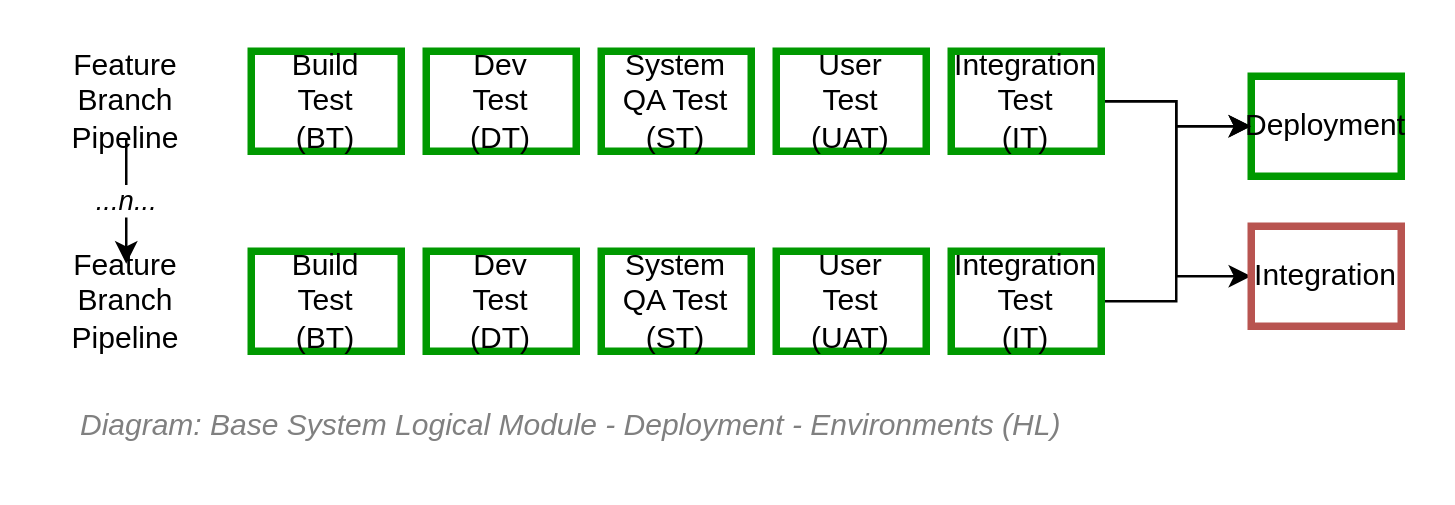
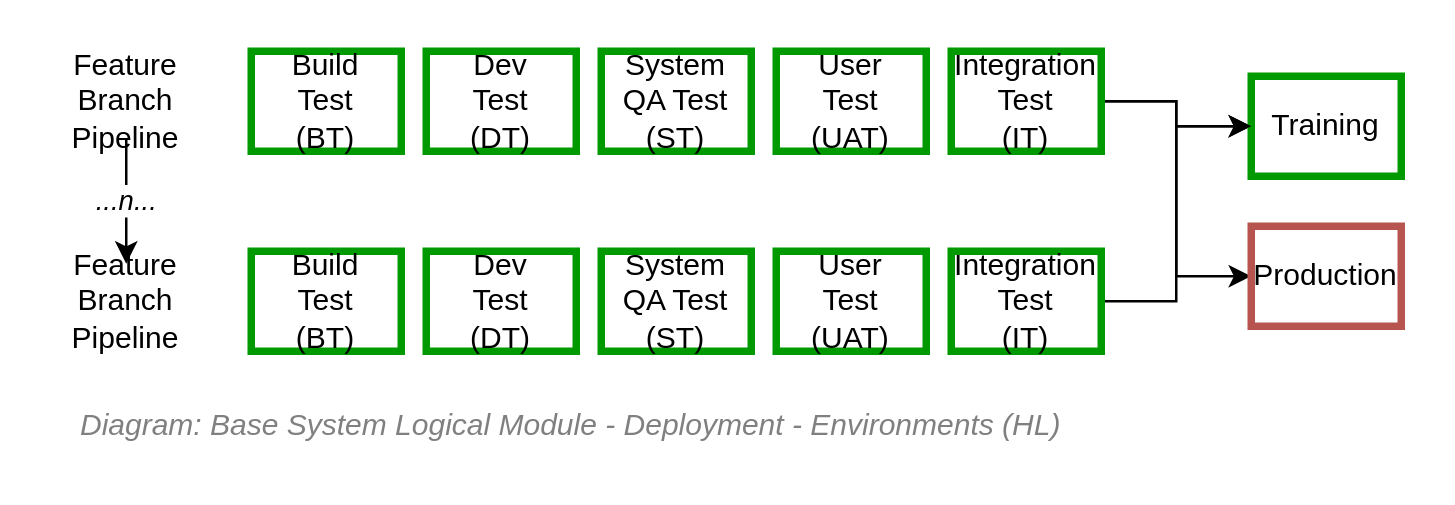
node "Deployment": label "Deployment" -> "Training"
node "Integration": label "Integration" -> "Production"
